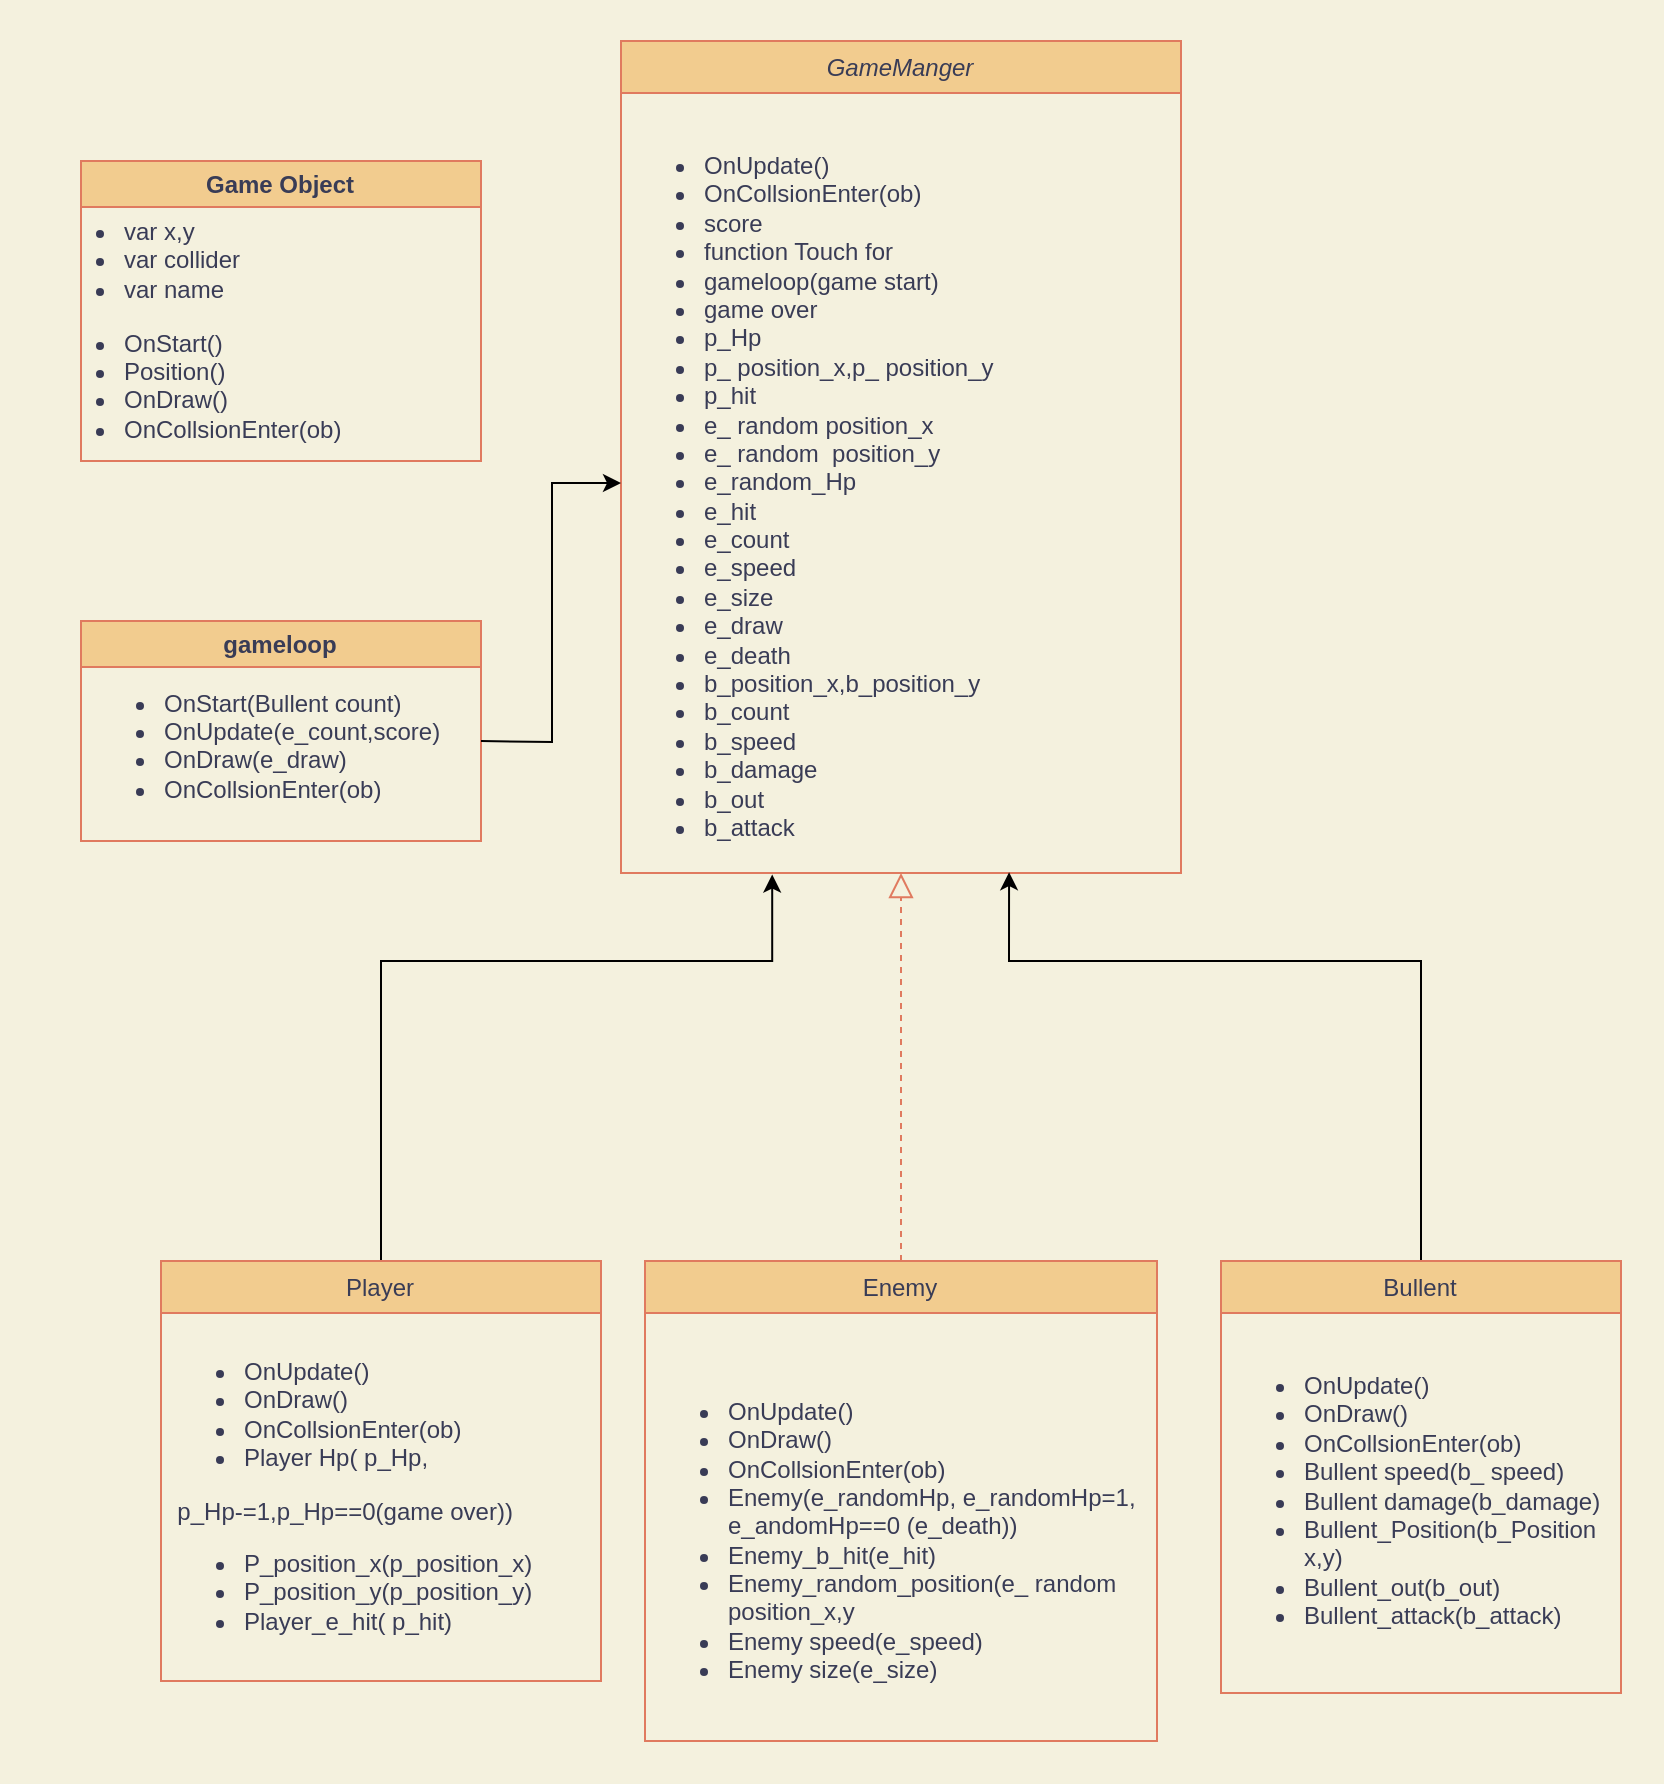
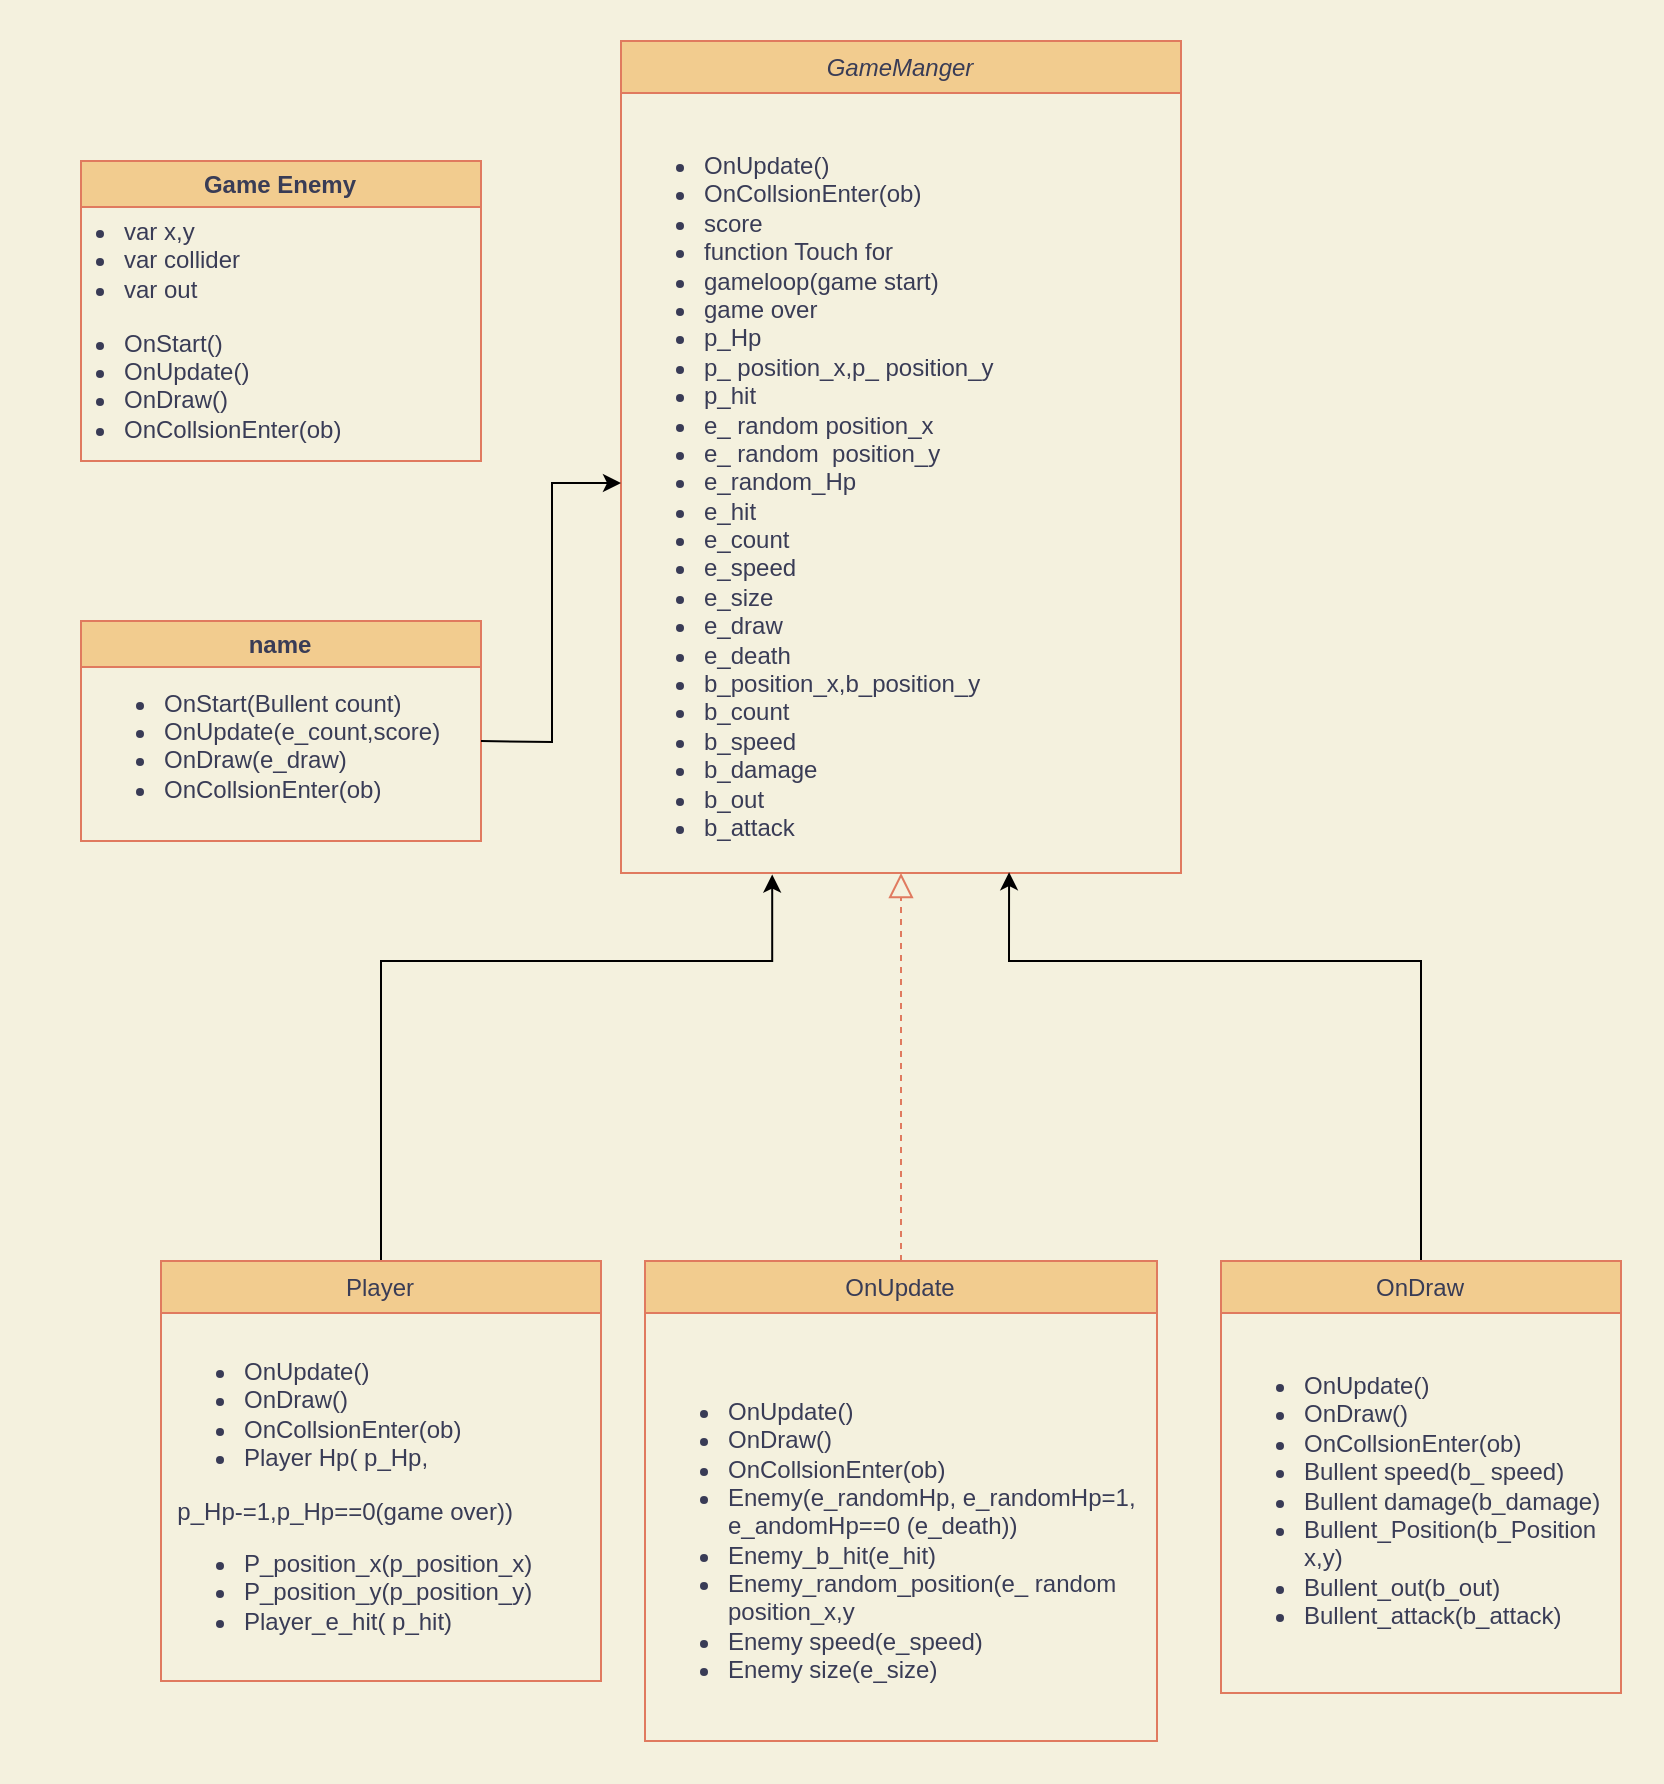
node "Game Object": label "Game Object" -> "Game Enemy"
node "var x,y var collider var name": label "var x,y var collider var name" -> "var x,y var collider var out"
node "OnStart() Position() OnDraw() OnCollsionEnter(ob)": label "OnStart() Position() OnDraw() OnCollsionEnter(ob)" -> "OnStart() OnUpdate() OnDraw() OnCollsionEnter(ob)"
node "gameloop": label "gameloop" -> "name"
node "Enemy": label "Enemy" -> "OnUpdate"
node "Bullent": label "Bullent" -> "OnDraw"
